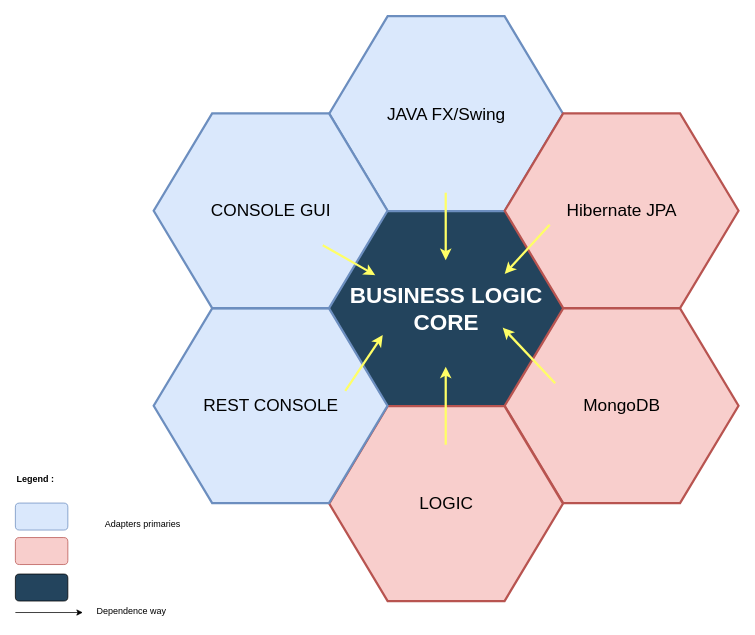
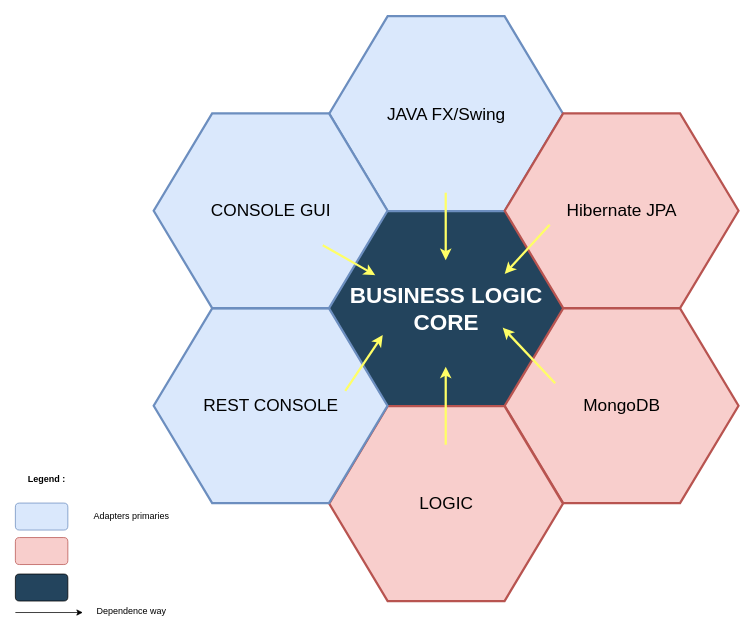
node "Legend :": moved (75, 479) -> (87, 479)
node "Adapters primaries": moved (143, 524) -> (132, 516)
